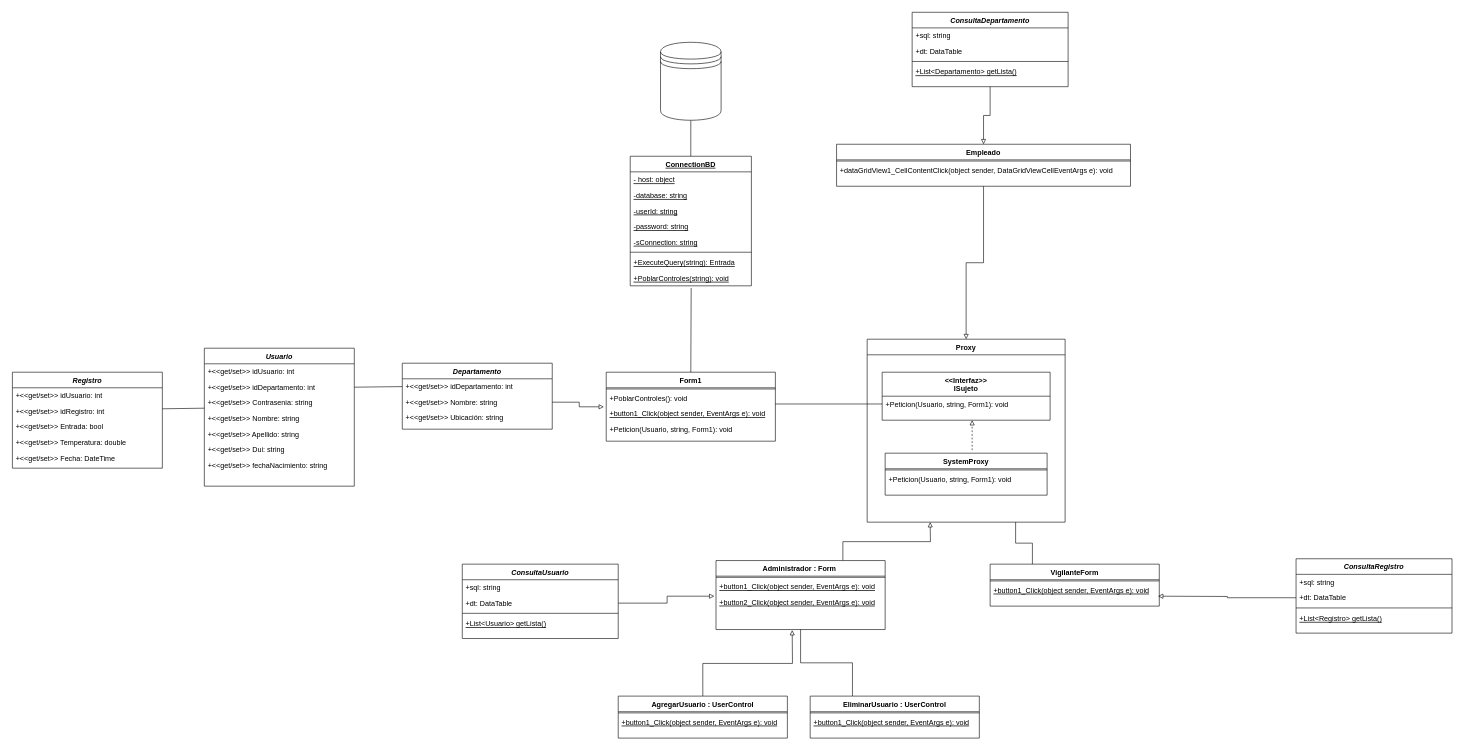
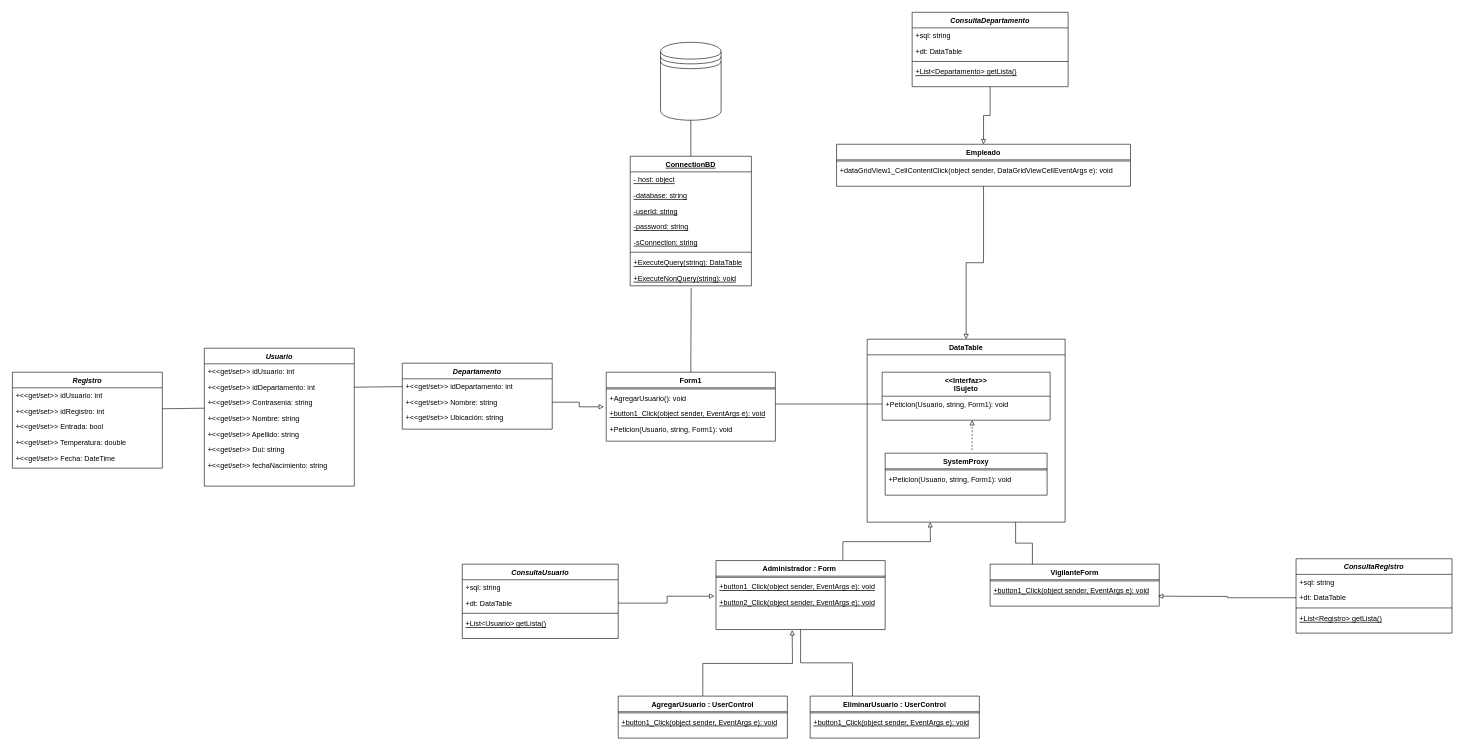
node "+ExecuteQuery(string): Entrada": label "+ExecuteQuery(string): Entrada" -> "+ExecuteQuery(string): DataTable"
node "+PoblarControles(string): void": label "+PoblarControles(string): void" -> "+ExecuteNonQuery(string): void"
node "Proxy": label "Proxy" -> "DataTable"
node "+PoblarControles(): void": label "+PoblarControles(): void" -> "+AgregarUsuario(): void"
